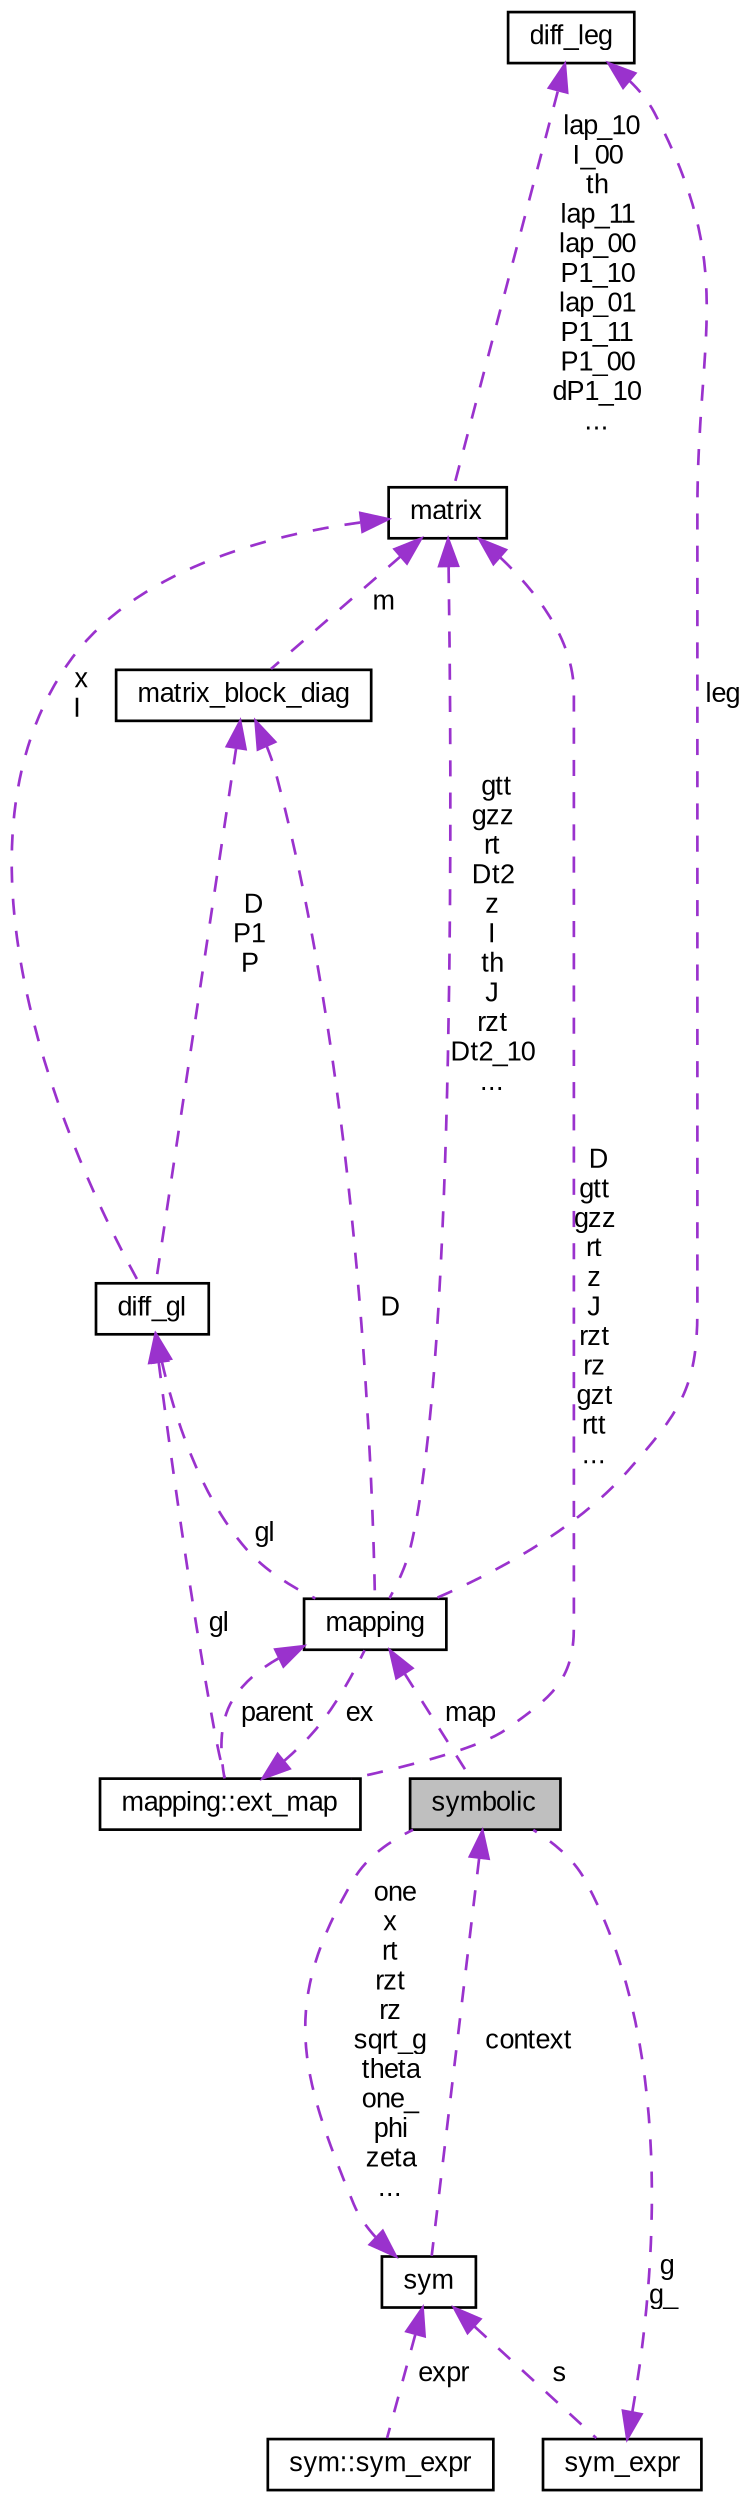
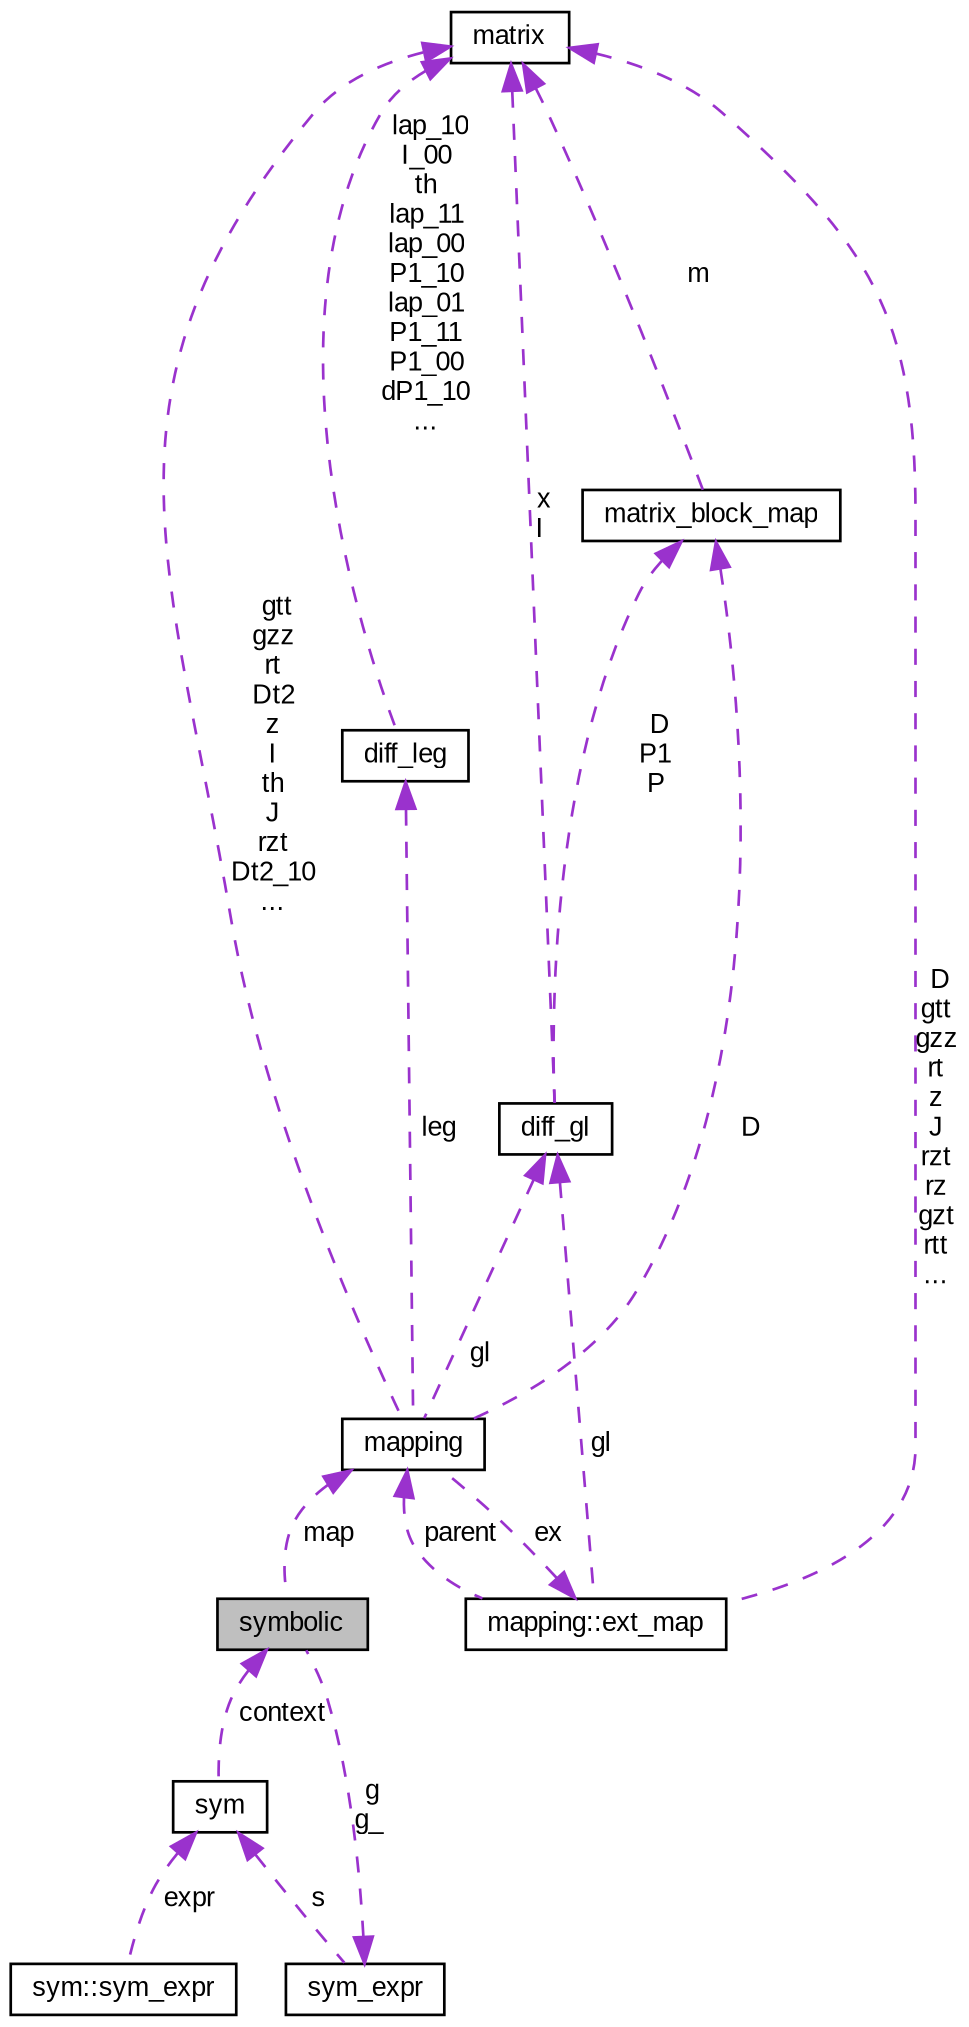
edge "matrix" -> "diff_leg": reversed
node "matrix_block_diag": label "matrix_block_diag" -> "matrix_block_map"
edge "symbolic" -> "sym": removed, label "one x rt rzt rz sqrt_g theta one_ phi zeta ..."
